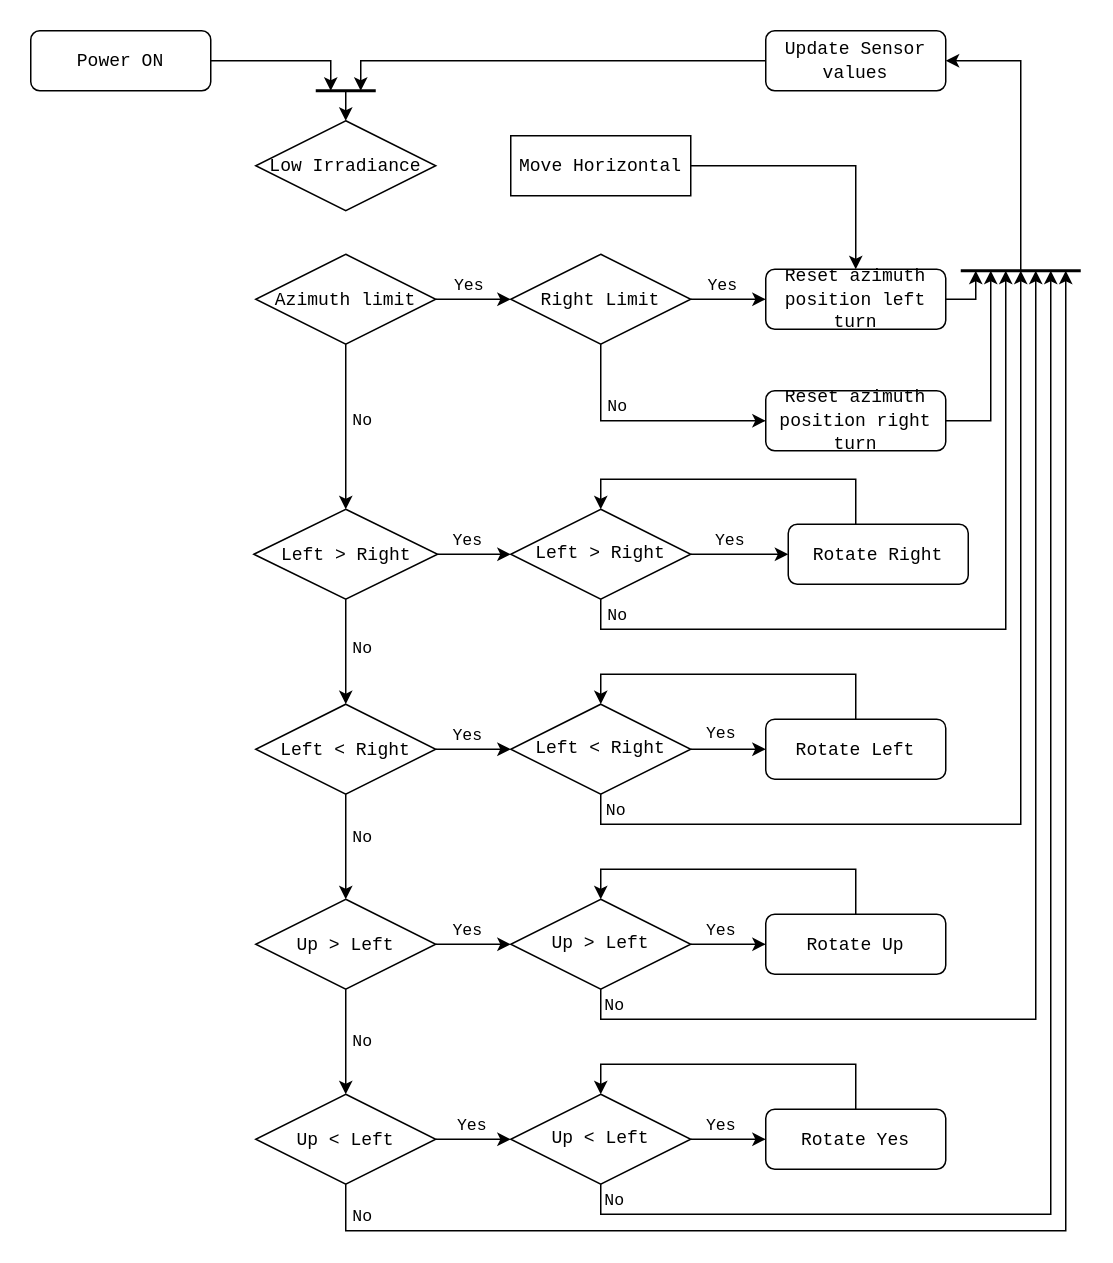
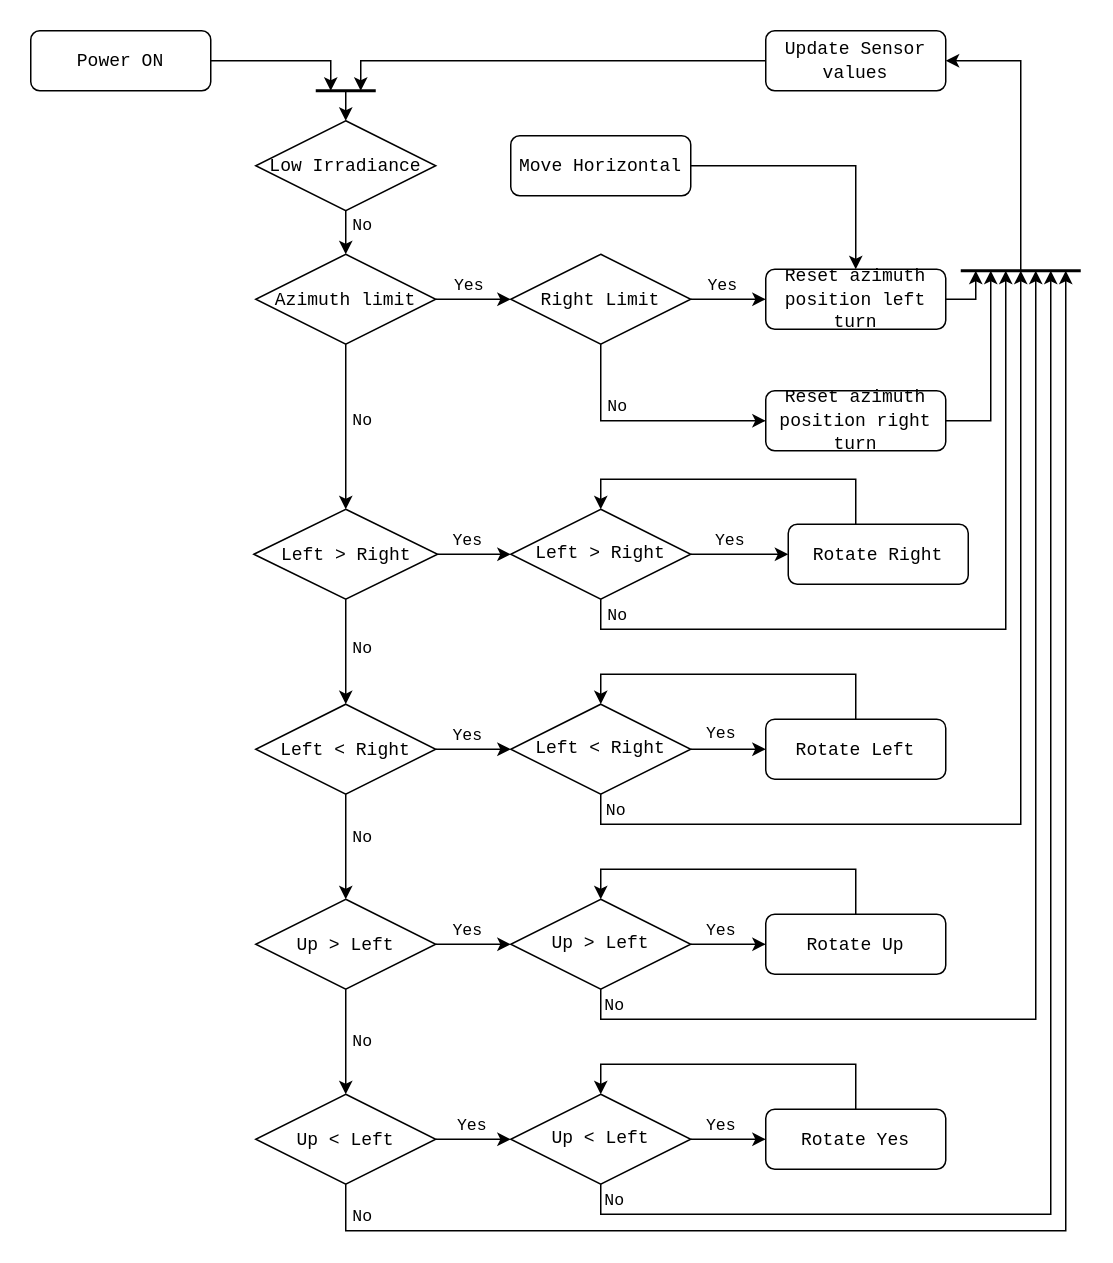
node "Move Horizontal": shape rectangle -> rounded rectangle
edge "Low Irradiance" -> "Azimuth limit": added, label "No"
